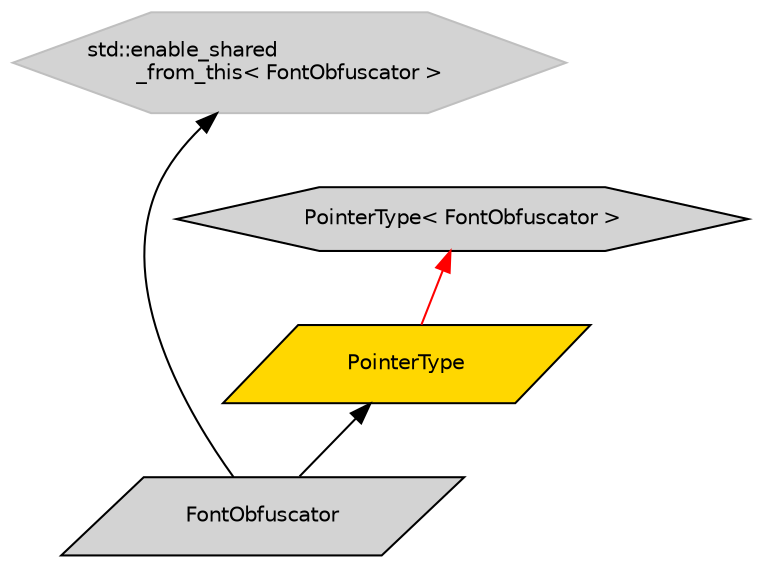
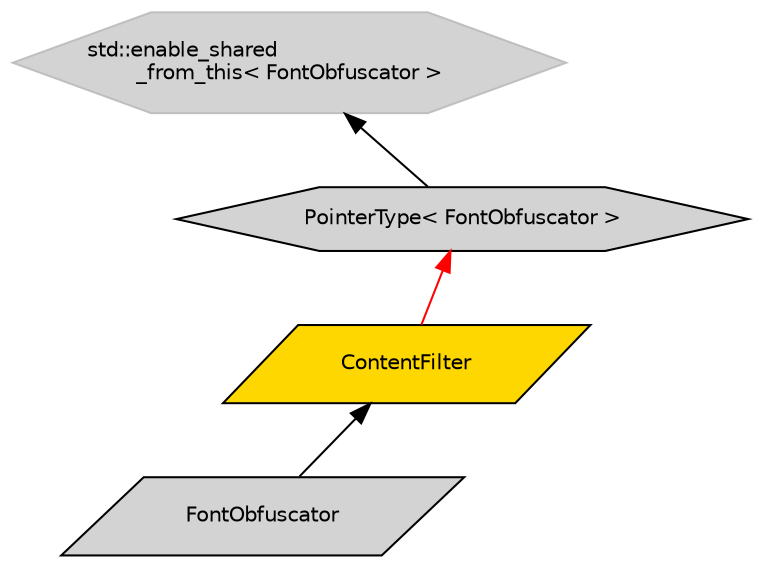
edge "FontObfuscator" -> "std::enable_shared _from_this< FontObfuscator >": now "PointerType< FontObfuscator >" -> "std::enable_shared _from_this< FontObfuscator >"
node "PointerType": label "PointerType" -> "ContentFilter"
